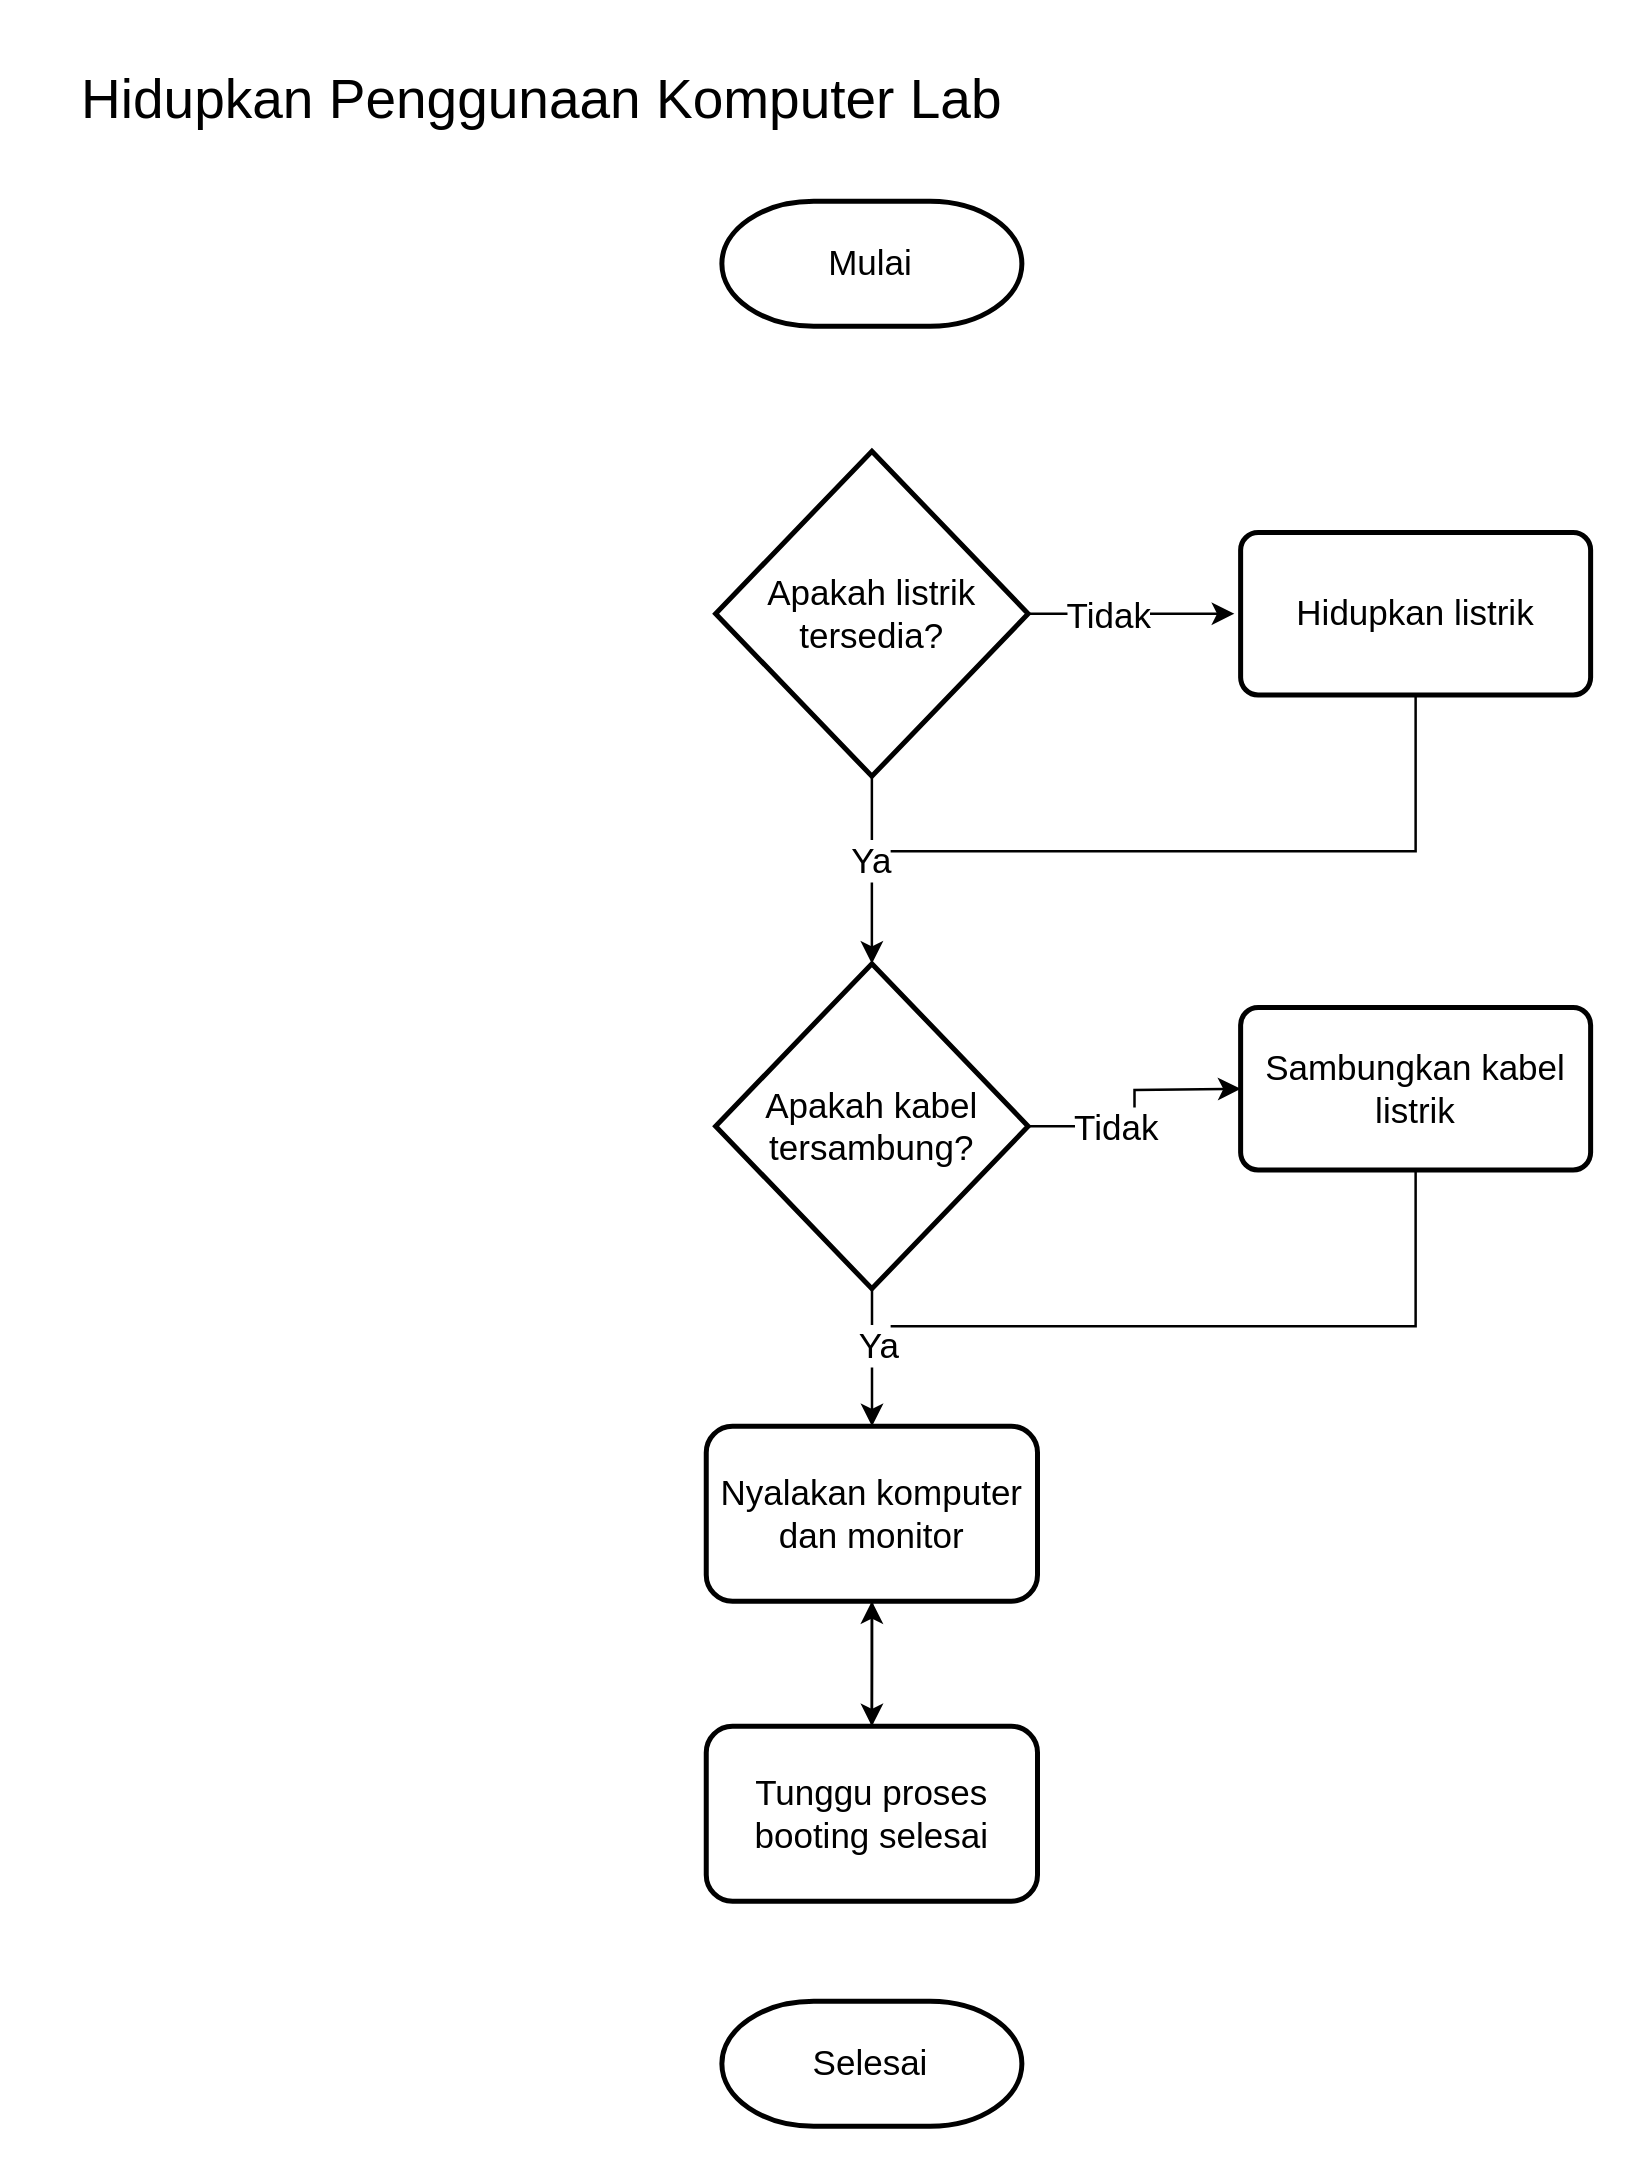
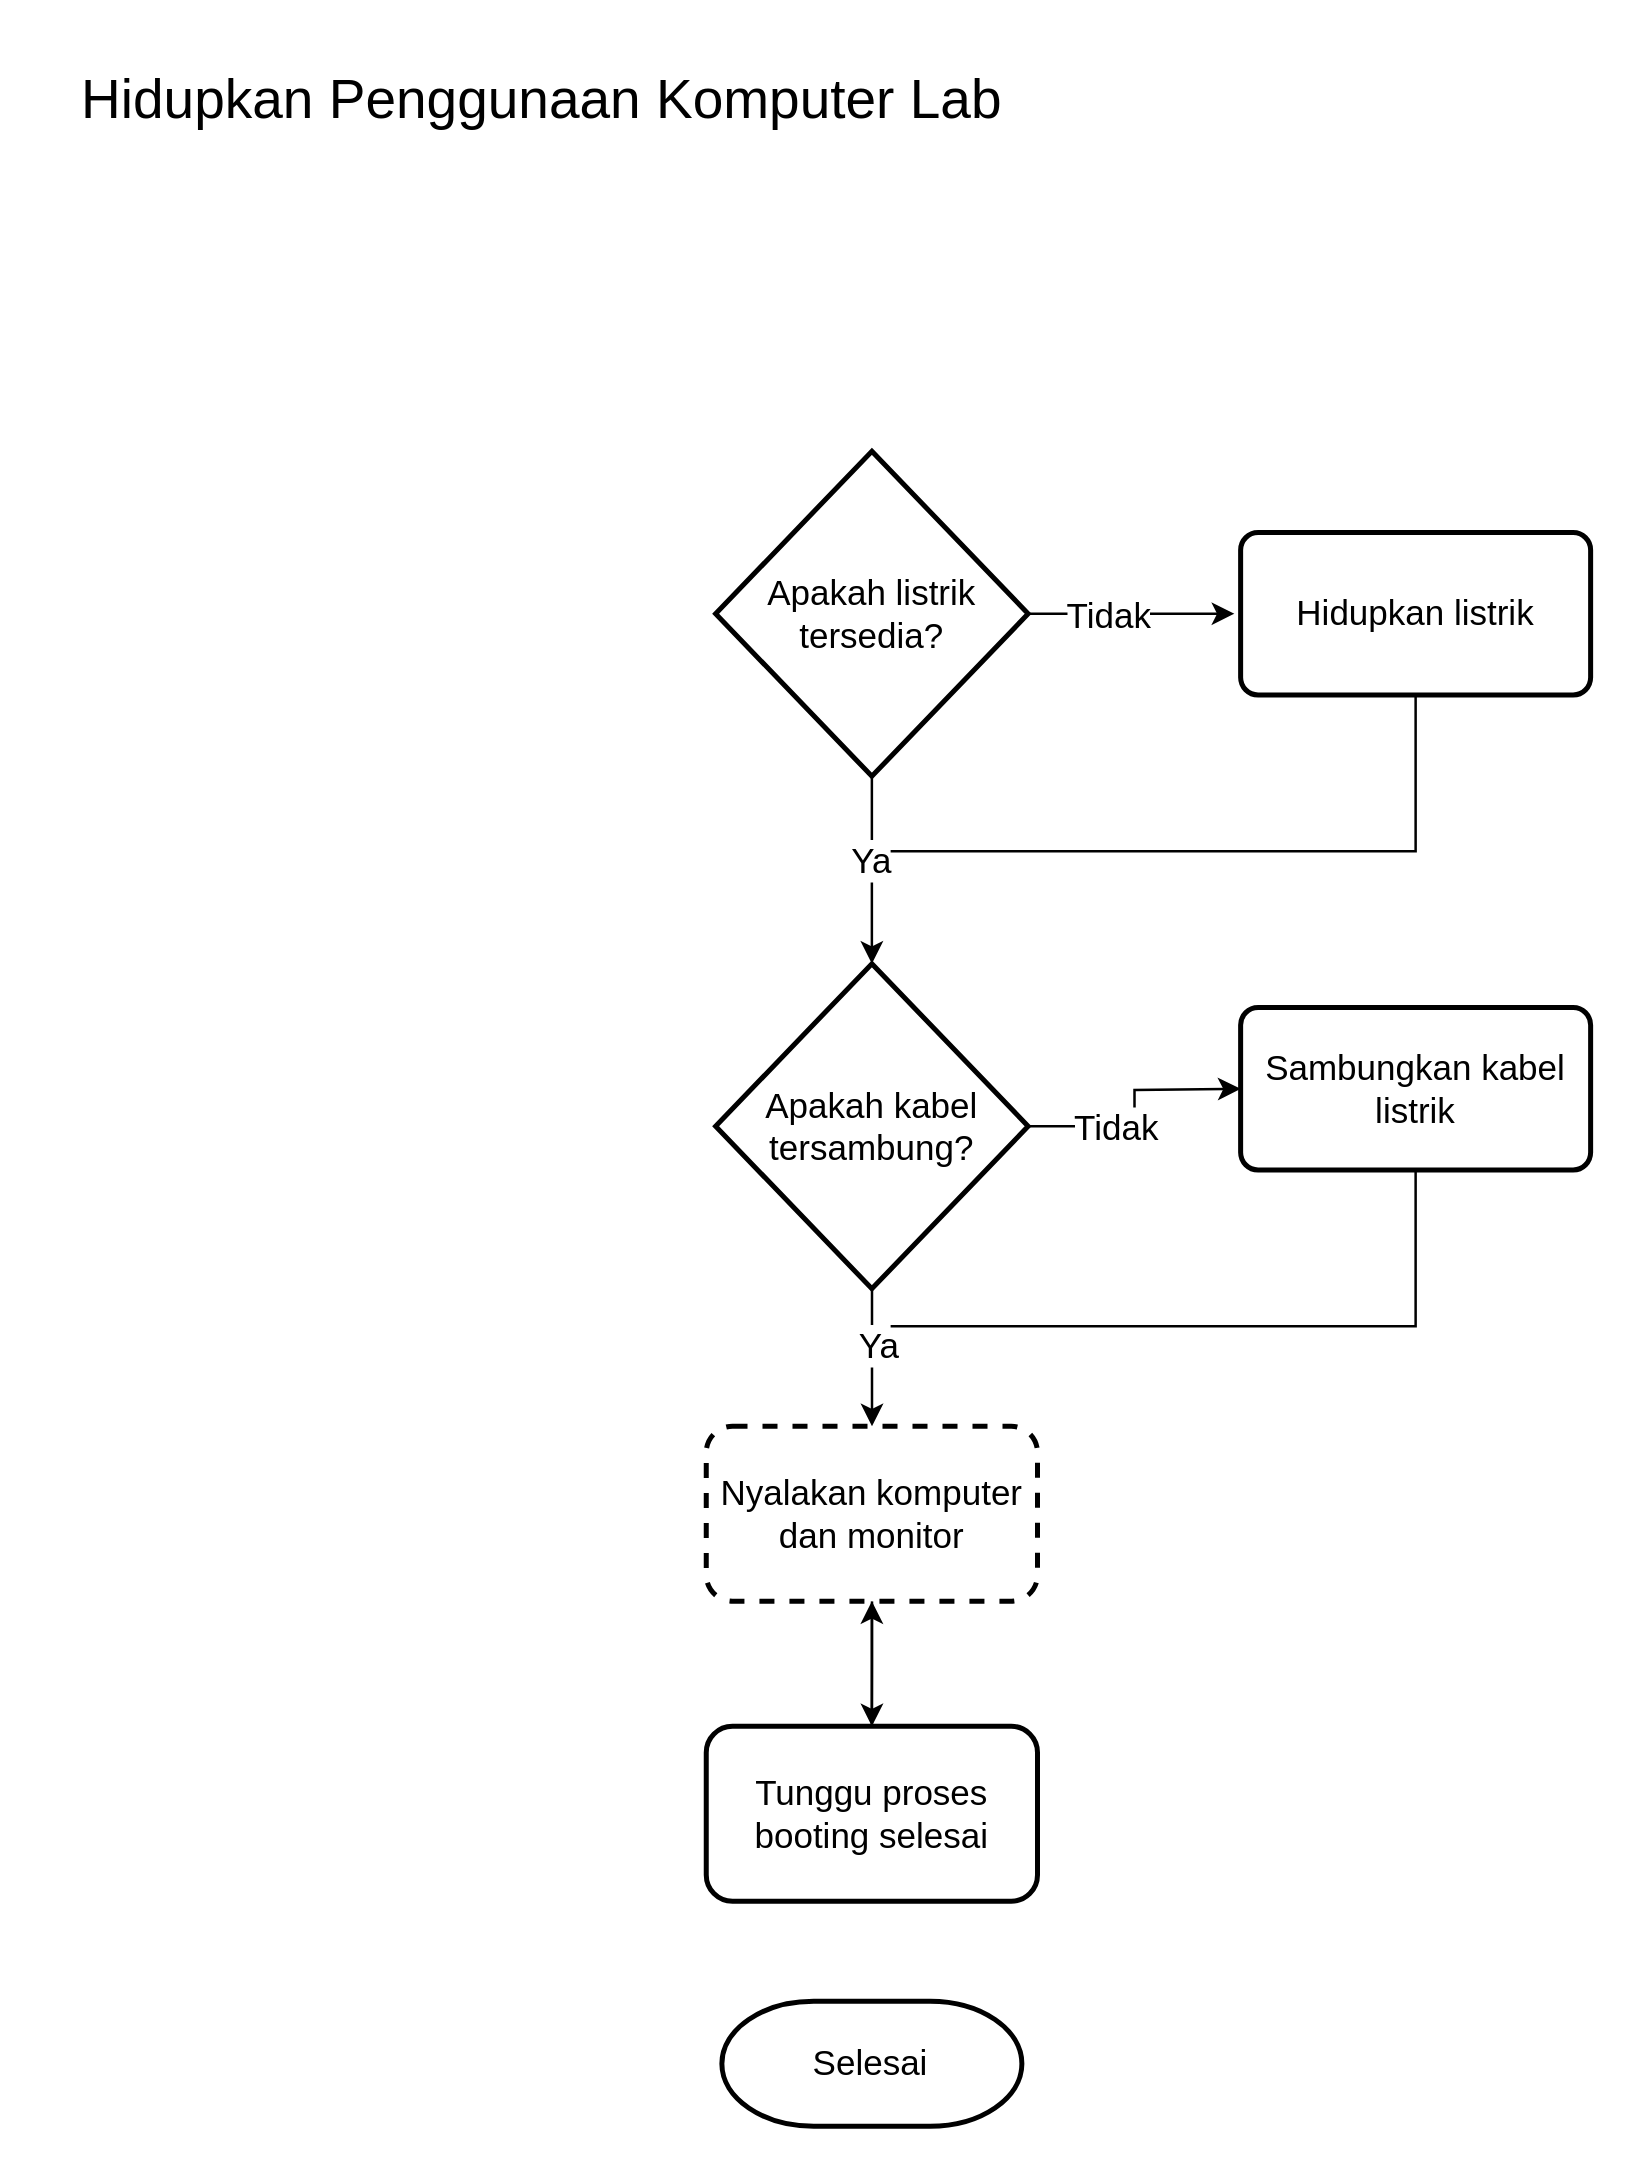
node "Mulai": removed
node "Nyalakan komputer dan monitor": style solid -> dashed
